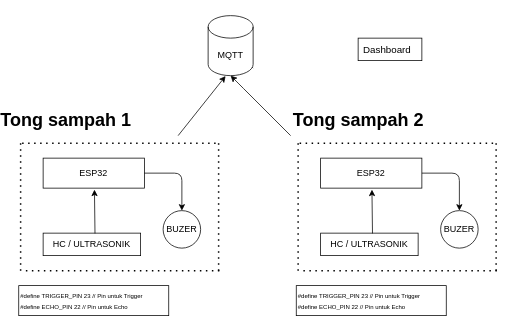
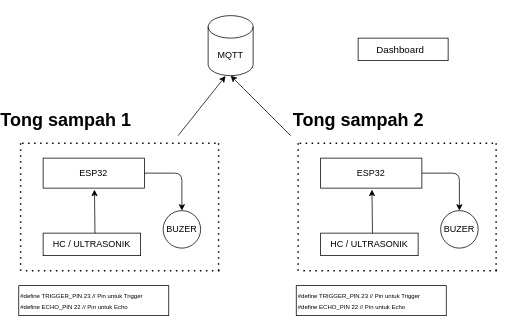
node "Dashboard": size 64x23 -> 90x23
